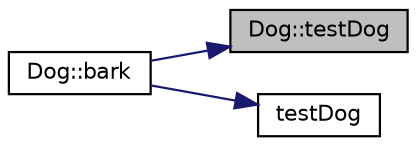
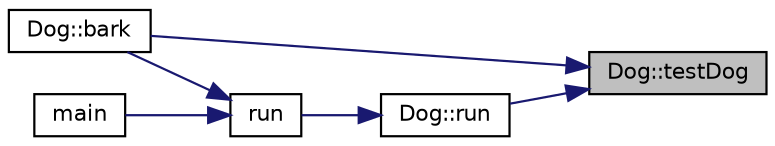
node "main": added
node "testDog": label "testDog" -> "run"
node "Dog::run": added
